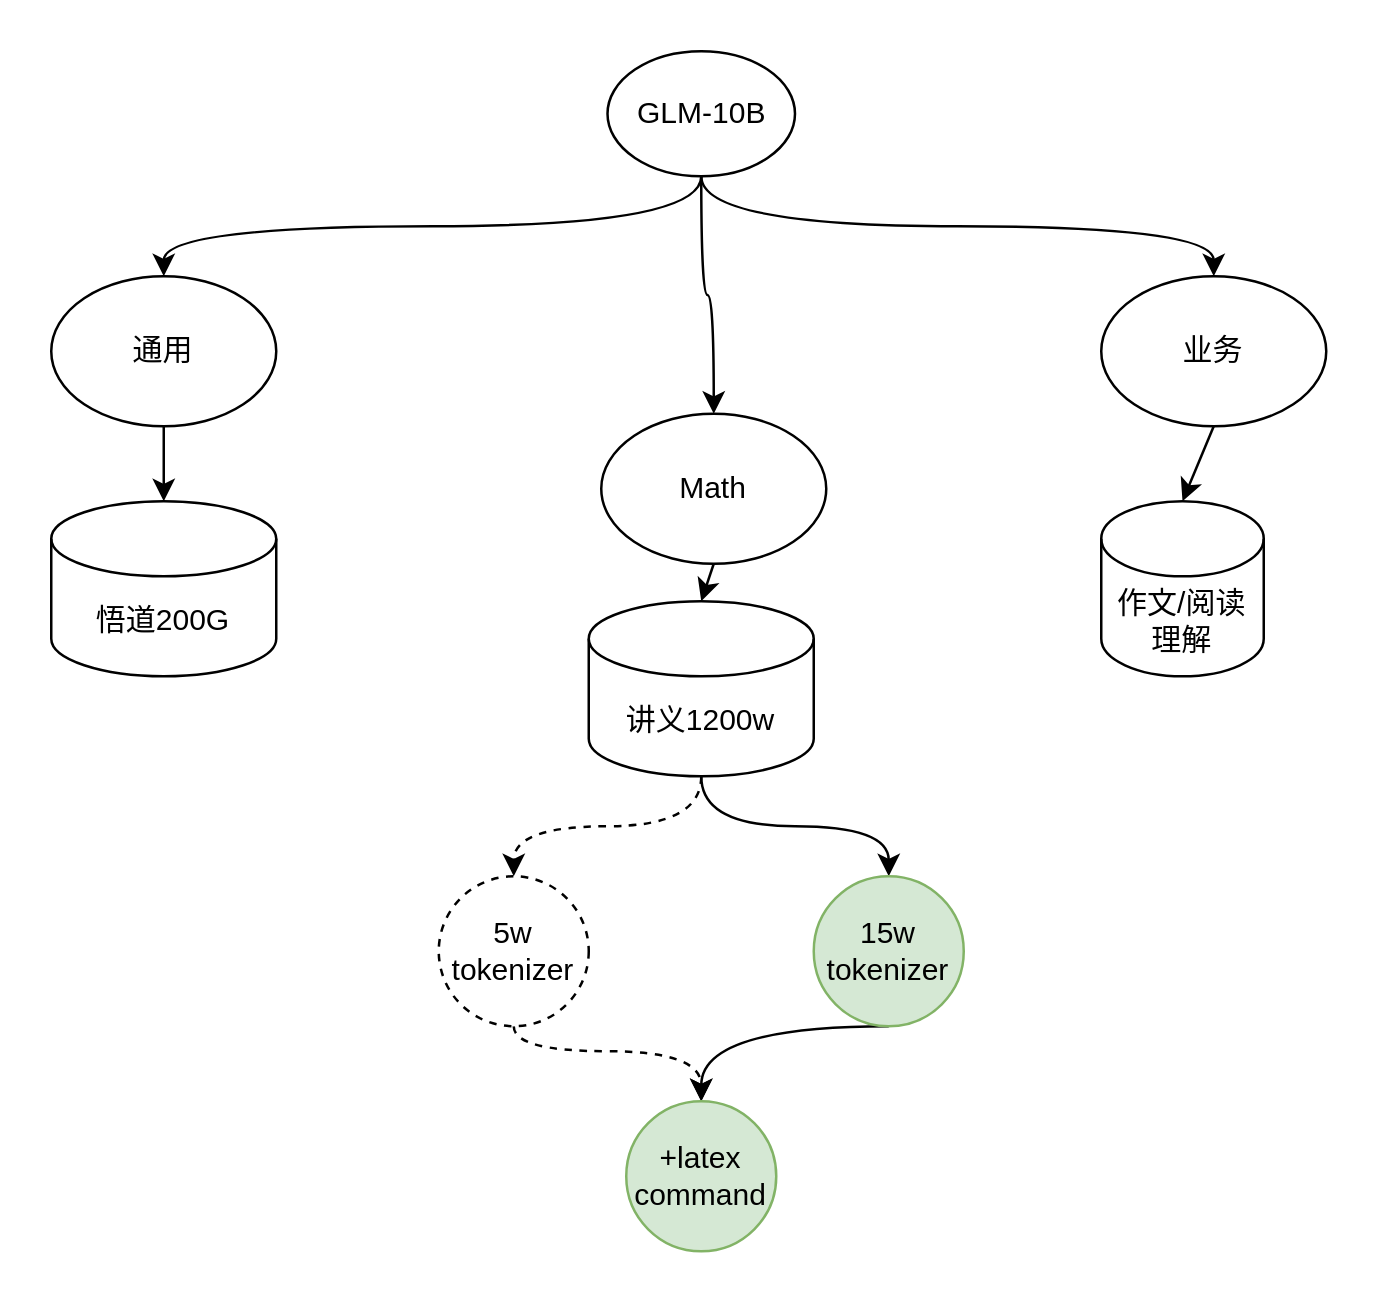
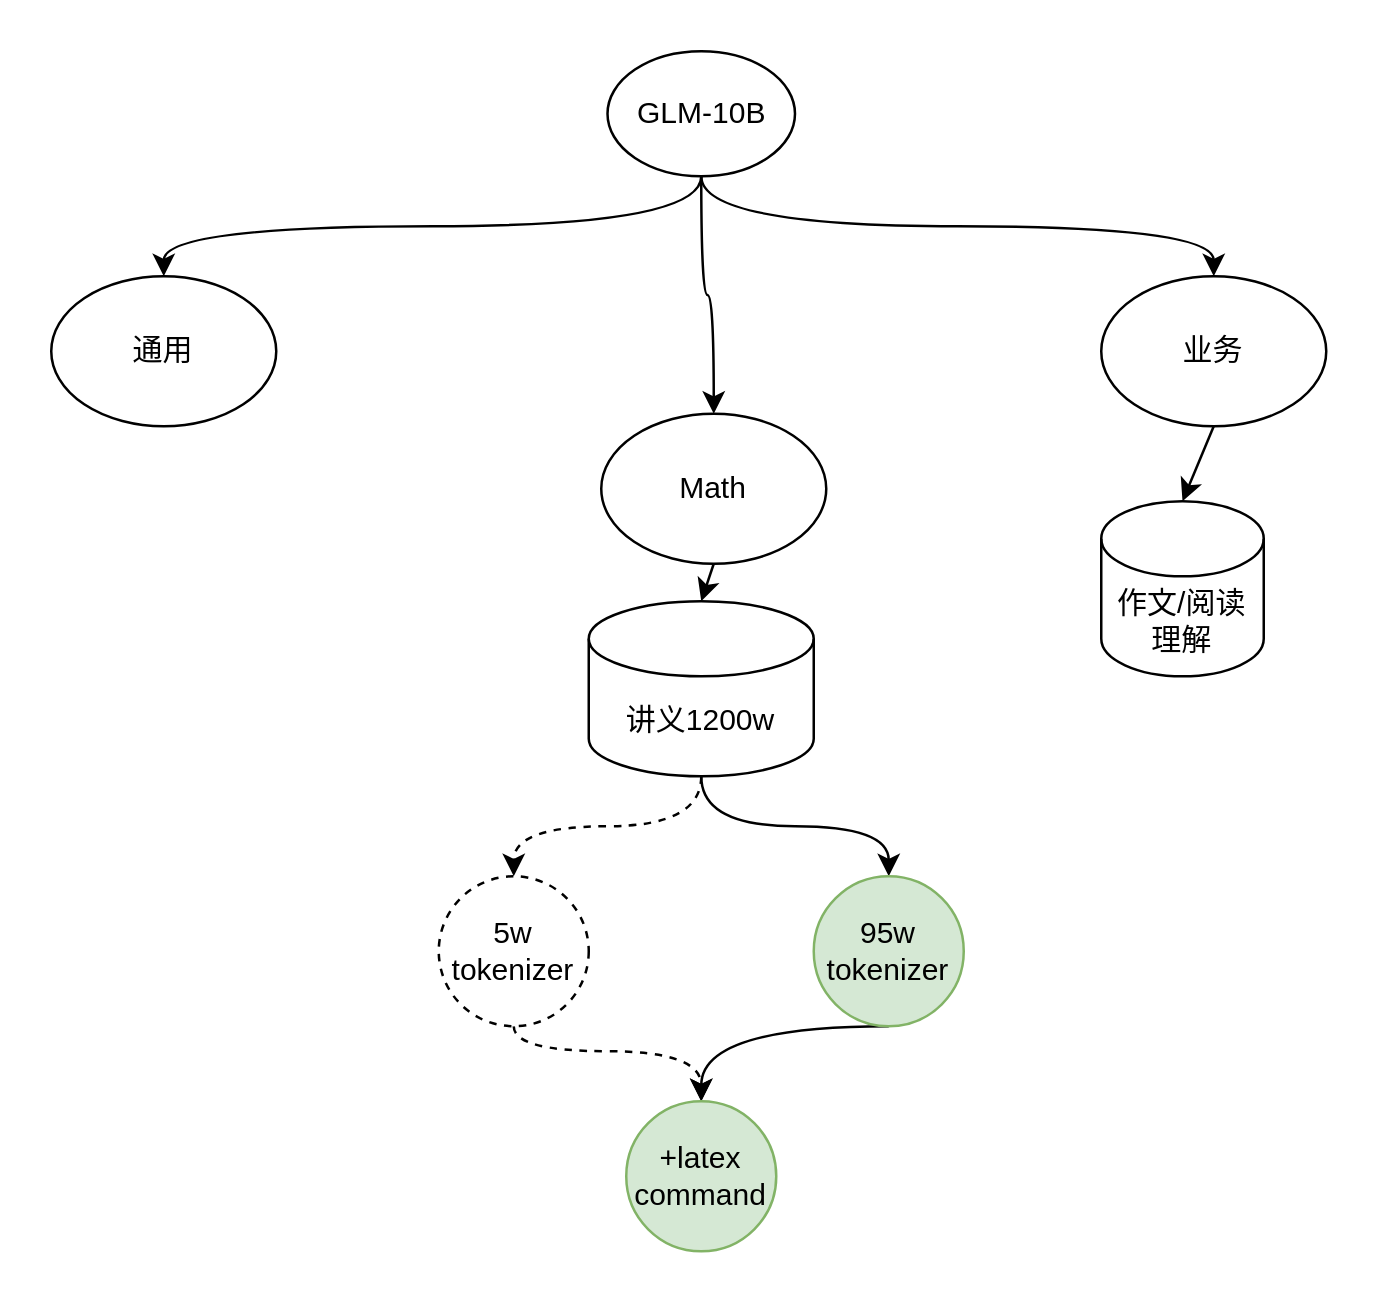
edge "通用" -> "悟道200G": removed
node "悟道200G": removed
node "15w tokenizer": label "15w tokenizer" -> "95w tokenizer"
